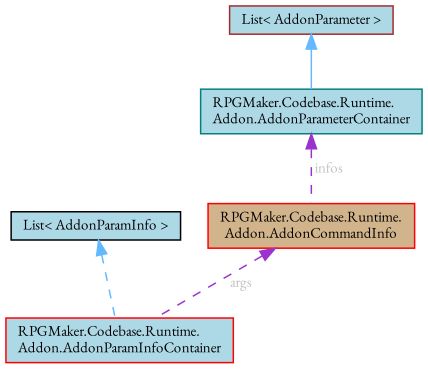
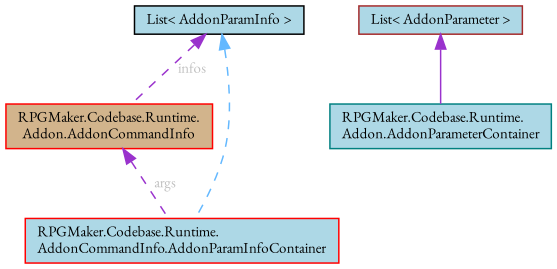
edge "RPGMaker.Codebase.Runtime. Addon.AddonParameterContainer" -> "List< AddonParameter >": color steelblue1 -> darkorchid3
edge "RPGMaker.Codebase.Runtime. Addon.AddonCommandInfo" -> "RPGMaker.Codebase.Runtime. Addon.AddonParameterContainer": now "RPGMaker.Codebase.Runtime. Addon.AddonCommandInfo" -> "List< AddonParamInfo >"
node "RPGMaker.Codebase.Runtime. Addon.AddonParamInfoContainer": label "RPGMaker.Codebase.Runtime. Addon.AddonParamInfoContainer" -> "RPGMaker.Codebase.Runtime. AddonCommandInfo.AddonParamInfoContainer"
